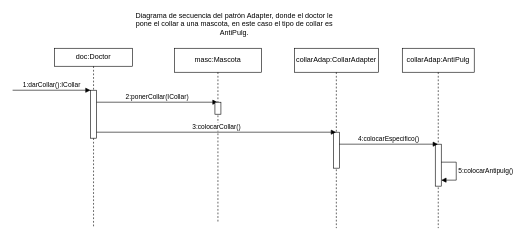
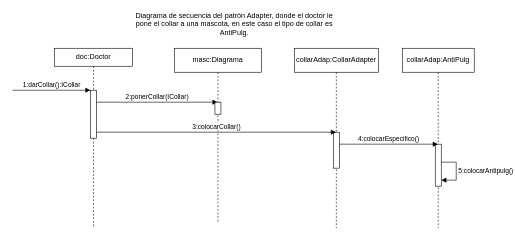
node "masc:Mascota": label "masc:Mascota" -> "masc:Diagrama"
